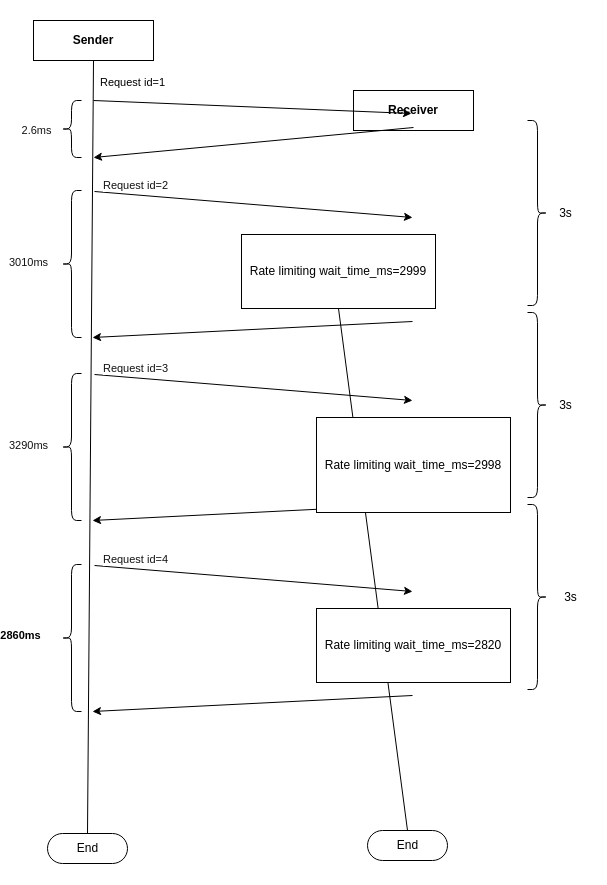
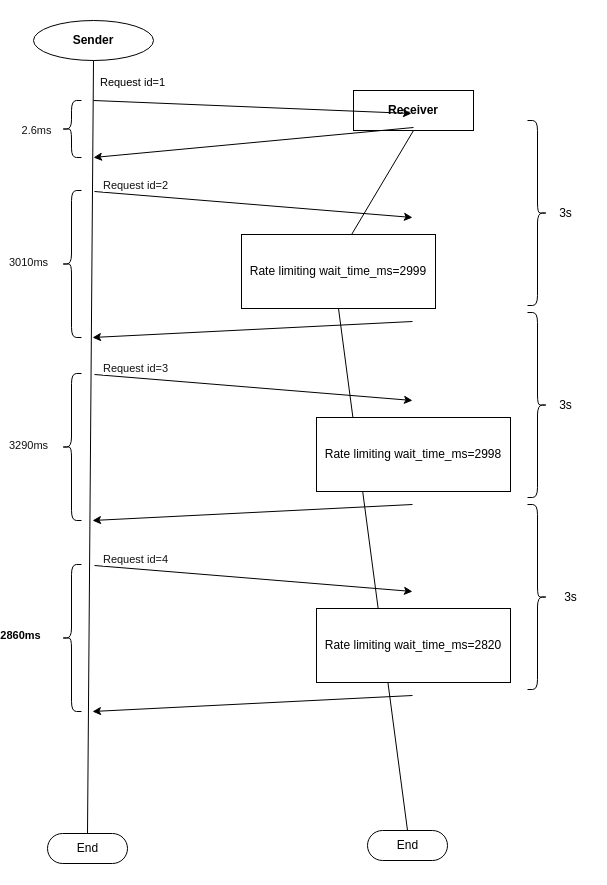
node "Sender": shape rectangle -> ellipse
edge "Receiver" -- "Rate limiting wait_time_ms=2999": added
node "Rate limiting wait_time_ms=2998": size 194x95 -> 194x74
